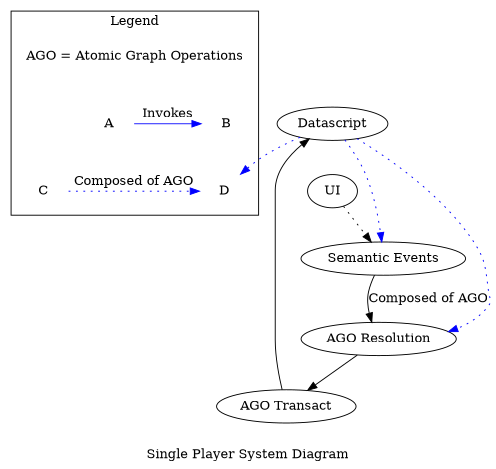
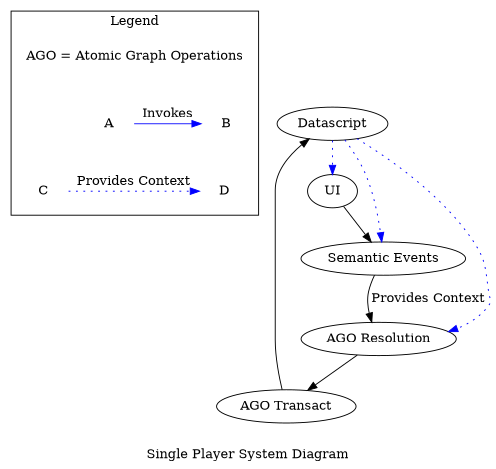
edge "Datascript" -> "D": now "Datascript" -> "UI"
edge "C" -> "D": label "Composed of AGO" -> "Provides Context"
edge "UI" -> "Semantic Events": style dotted -> solid
edge "Semantic Events" -> "AGO Resolution": label "Composed of AGO" -> "Provides Context"
